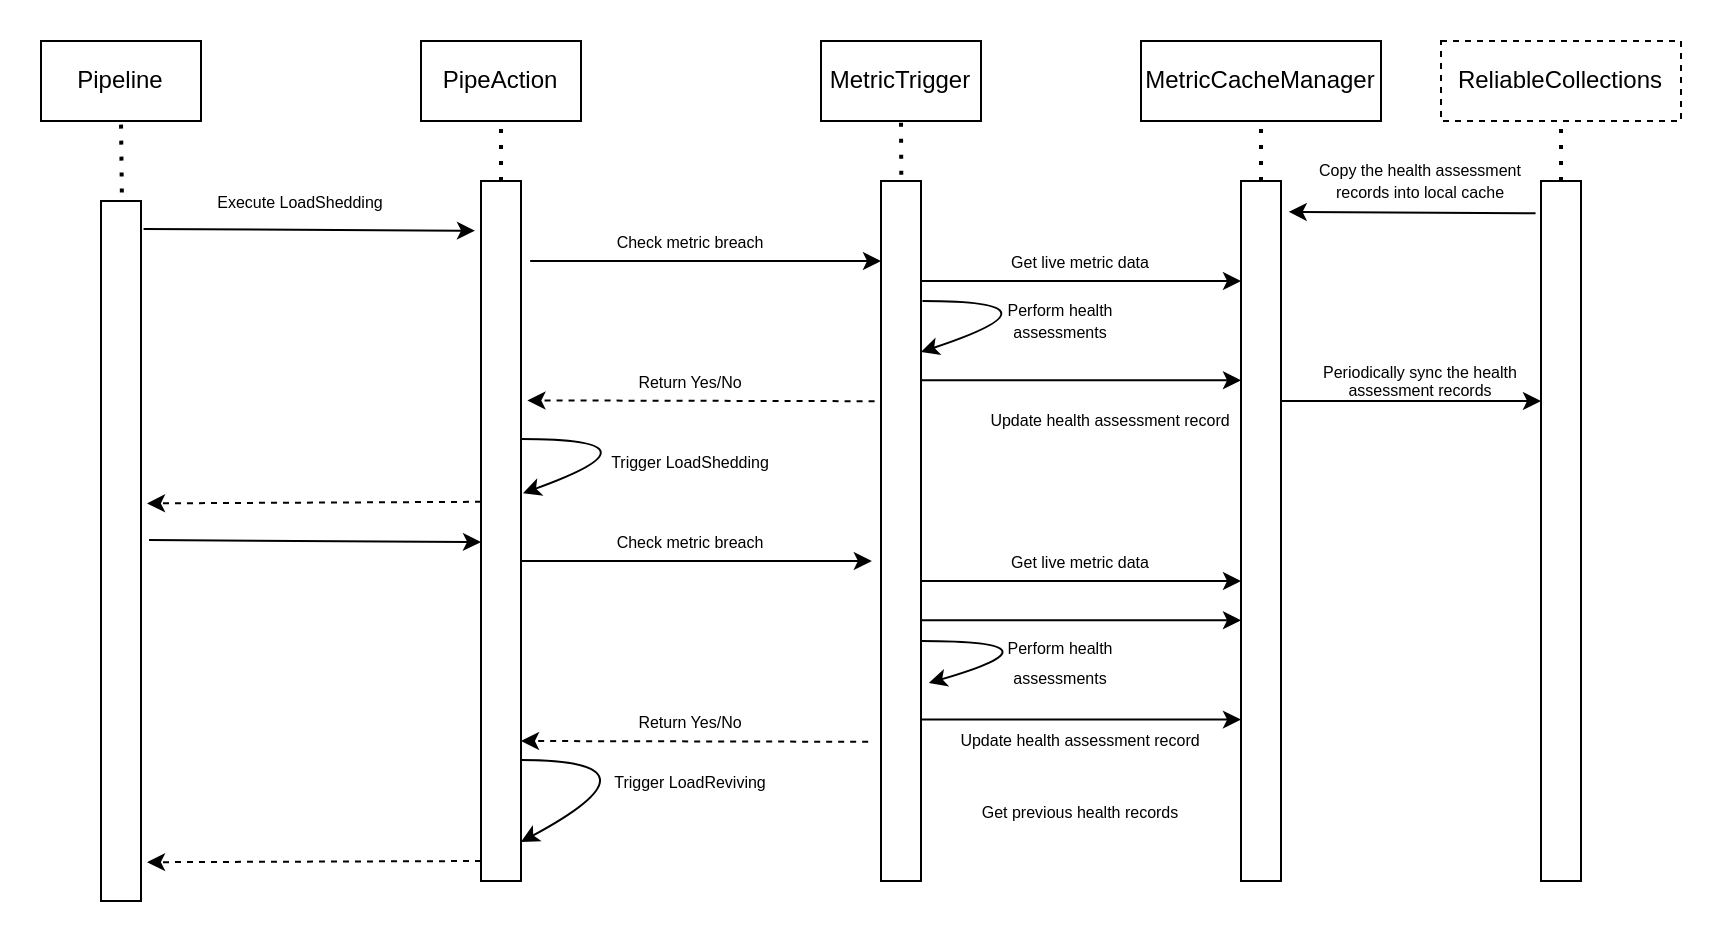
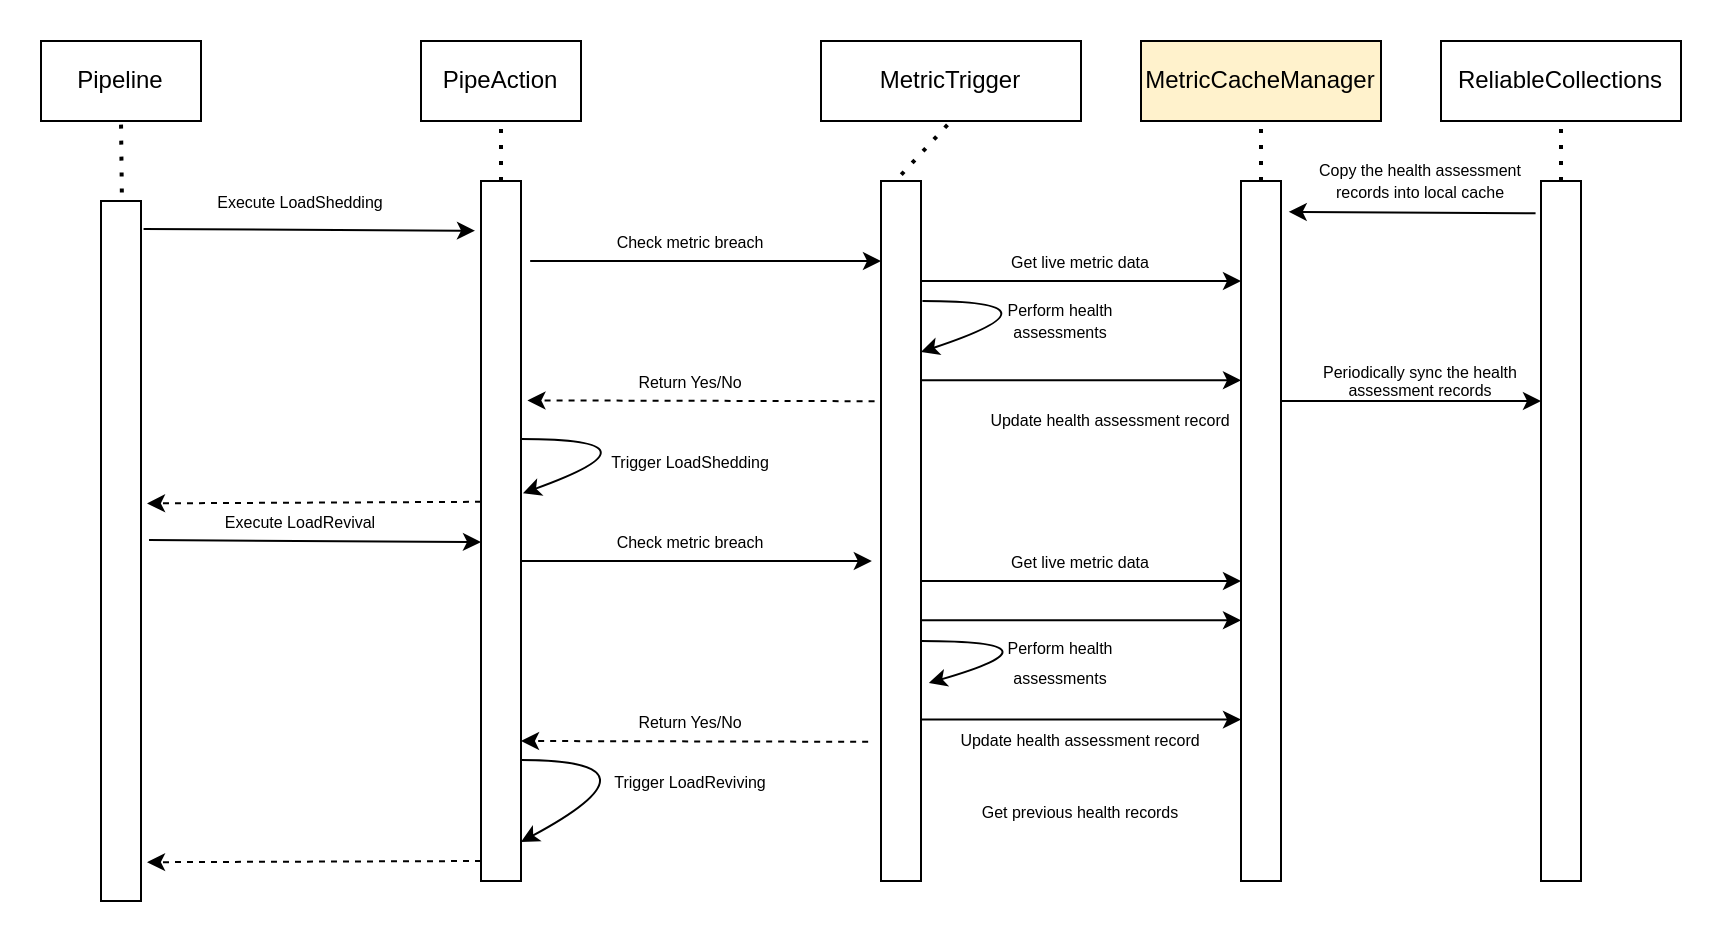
node "MetricTrigger": size 160x80 -> 260x80
node "MetricCacheManager": fillcolor #ffffff -> #fff2cc
node "ReliableCollections": style dashed -> solid
node "Execute LoadRevival": added
